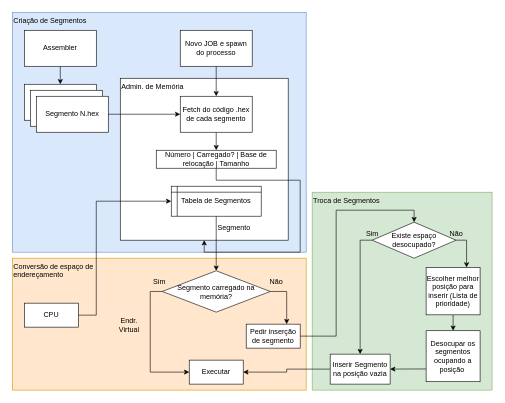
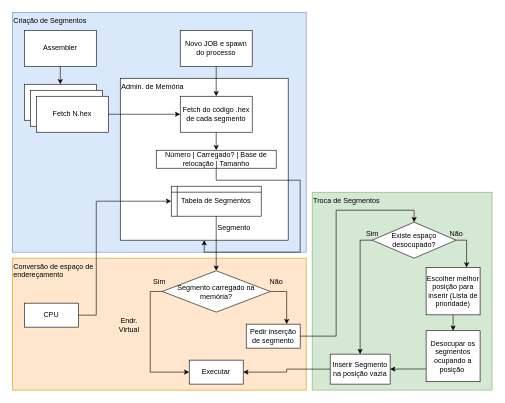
node "Segmento N.hex": label "Segmento N.hex" -> "Fetch N.hex"
